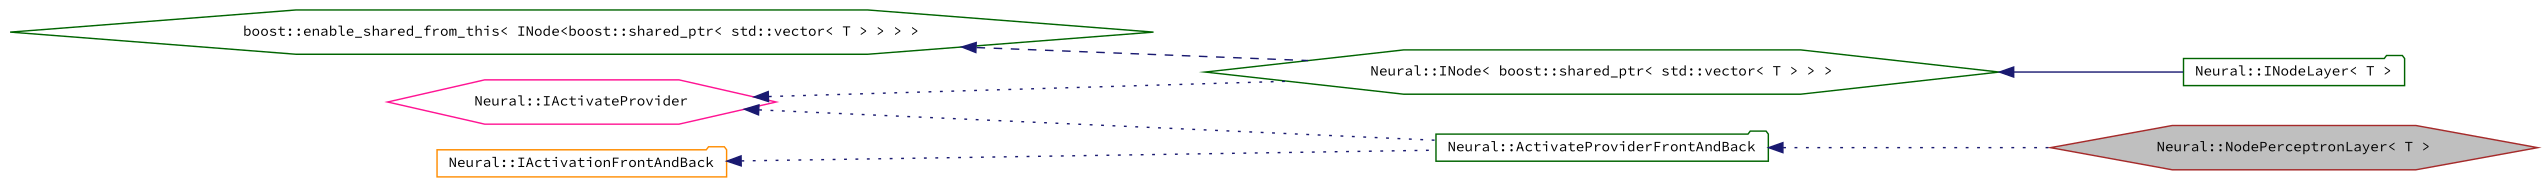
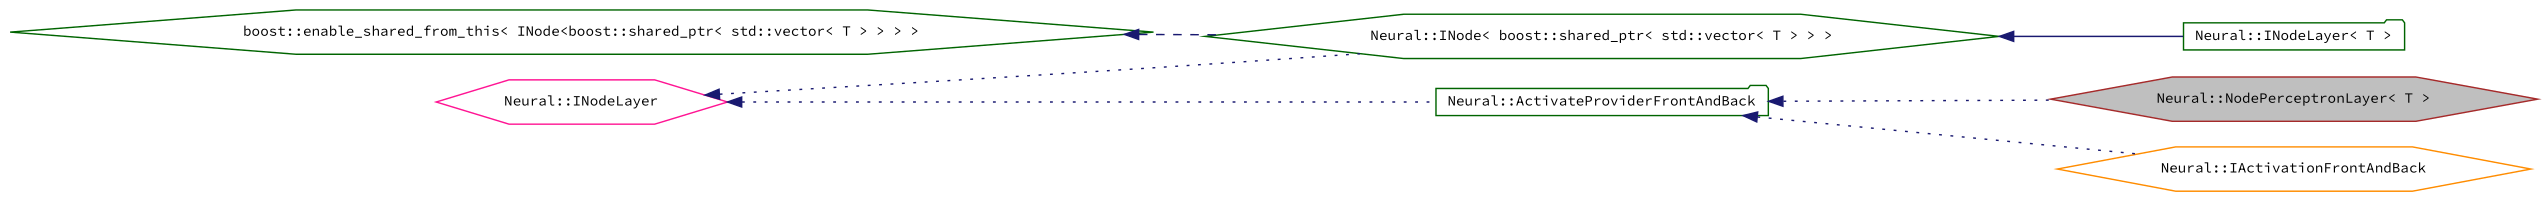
node "Neural::IActivateProvider": label "Neural::IActivateProvider" -> "Neural::INodeLayer"
edge "Neural::ActivateProviderFrontAndBack" -> "Neural::IActivationFrontAndBack": reversed
node "Neural::IActivationFrontAndBack": shape folder -> hexagon
